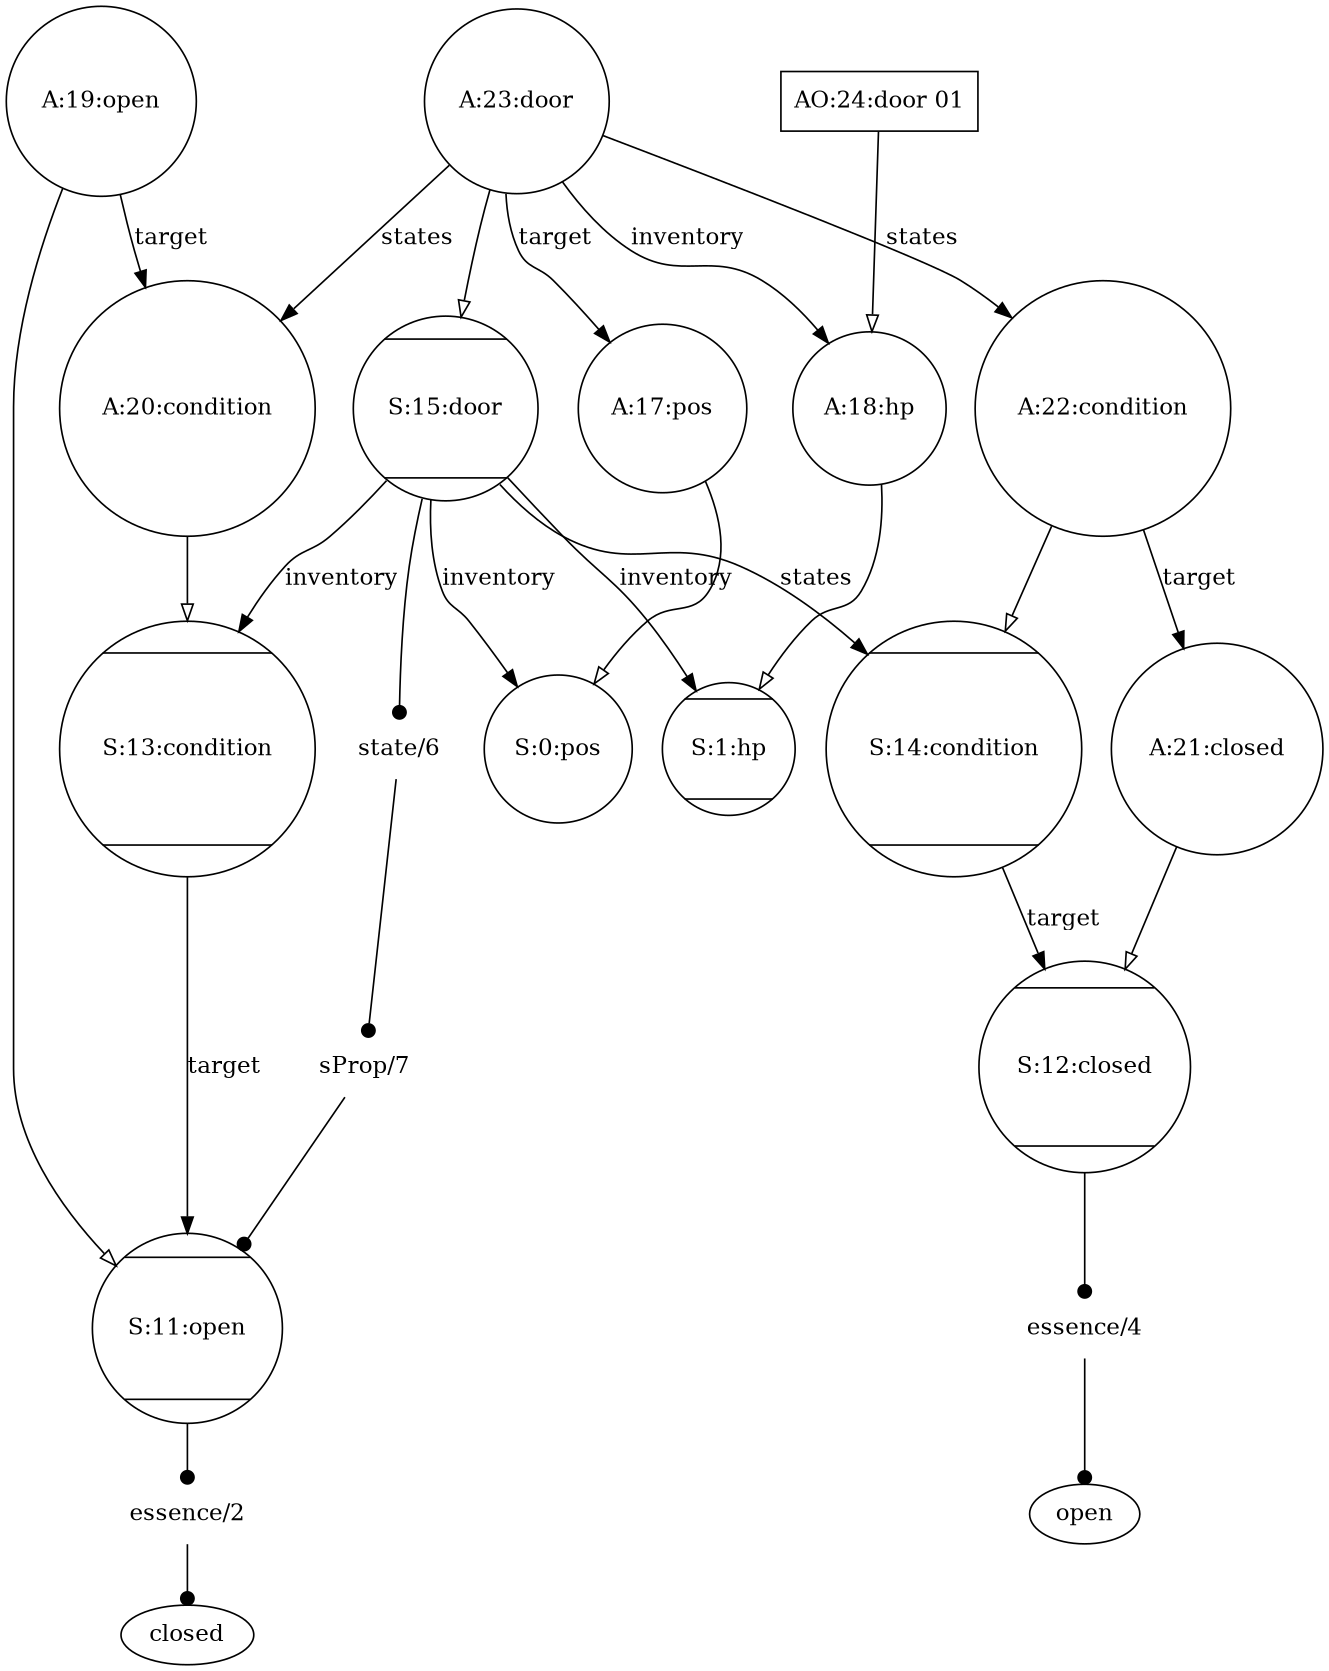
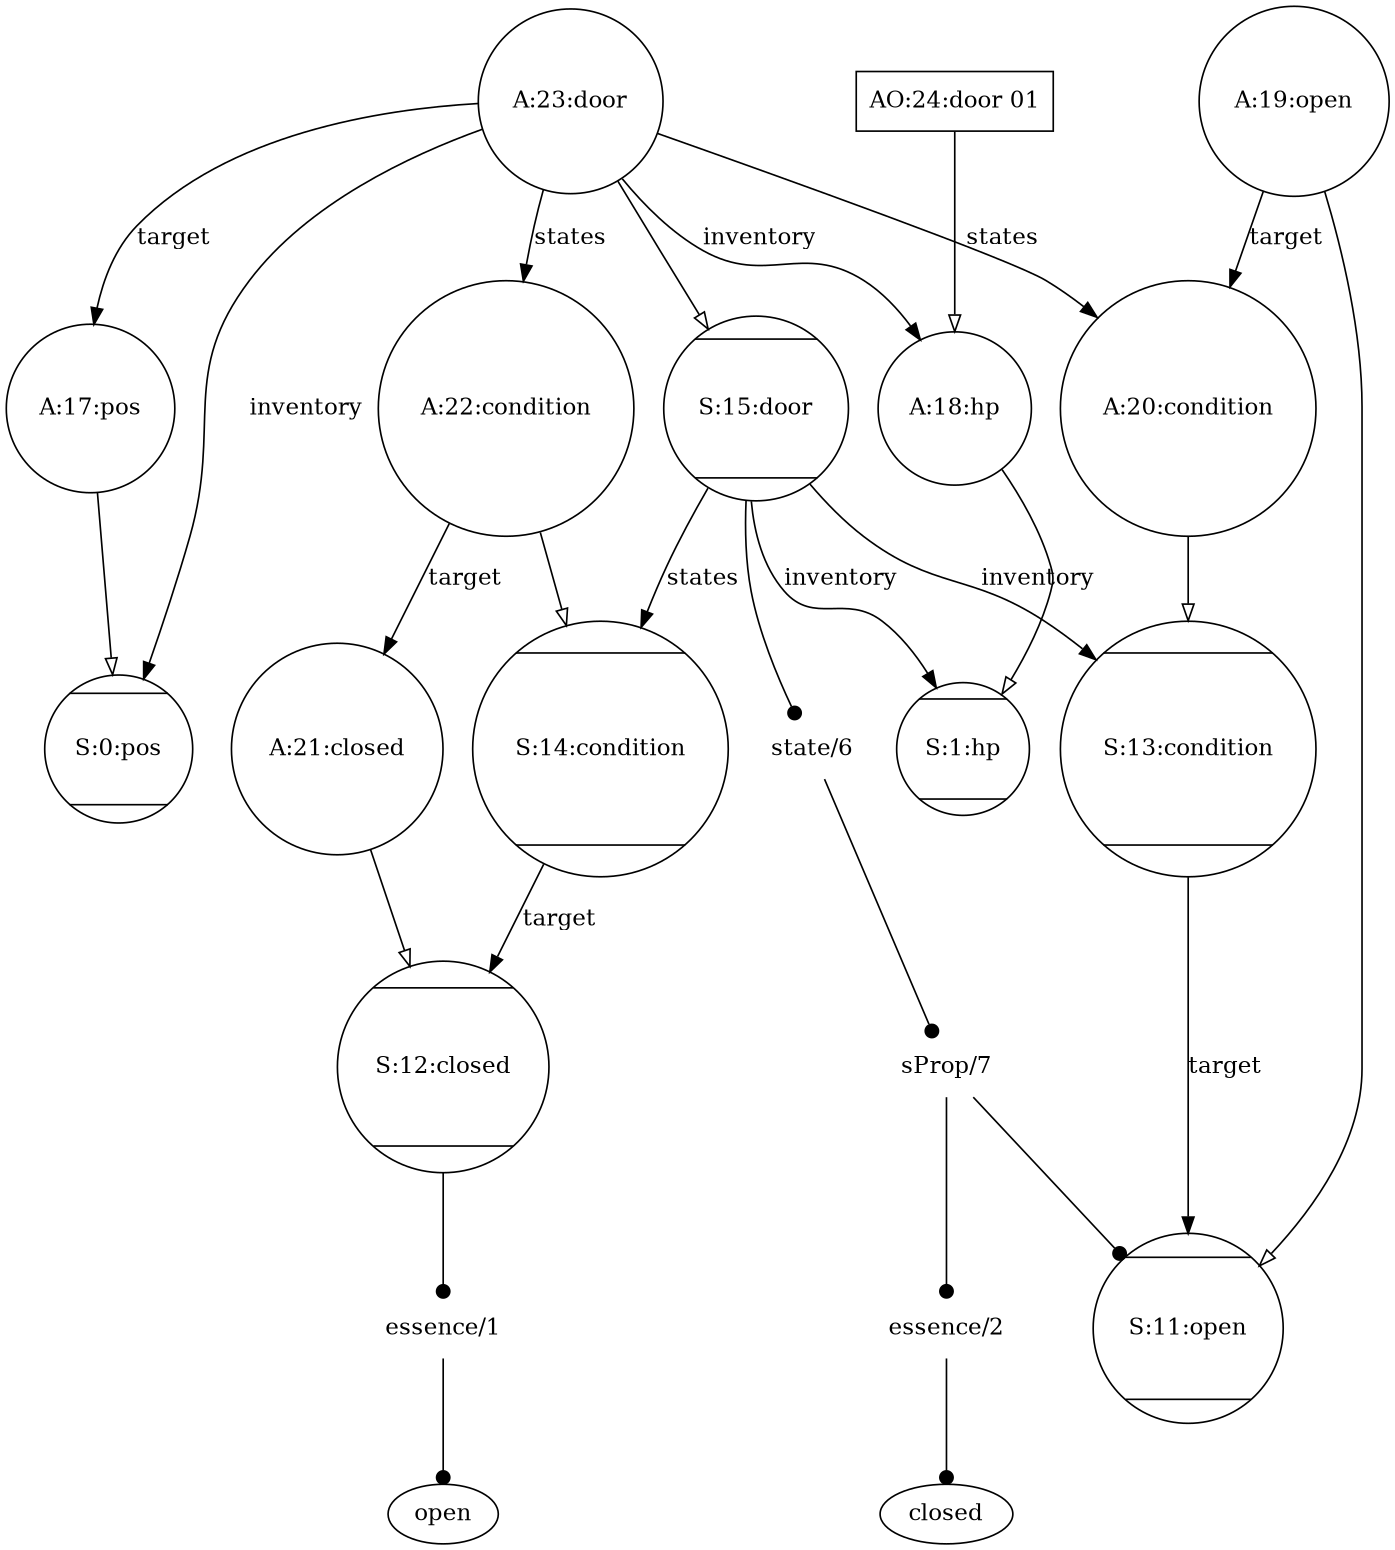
edge "S:15:door" -> "S:0:pos": now "A:23:door" -> "S:0:pos"
node "S:0:pos": shape circle -> Mcircle
node "essence/4": label "essence/4" -> "essence/1"
edge "S:11:open" -> "essence/2": now "sProp/7" -> "essence/2"
